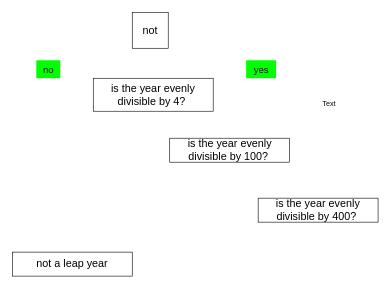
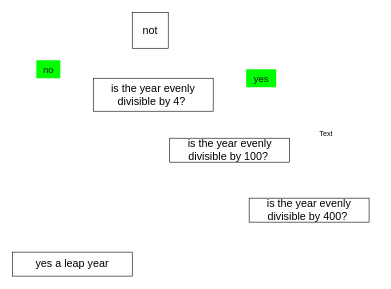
node "yes": moved (261, 69) -> (261, 78)
node "Text": moved (329, 104) -> (326, 134)
node "is the year evenly divisible by 400?": moved (318, 210) -> (309, 210)
node "not a leap year": label "not a leap year" -> "yes a leap year"
